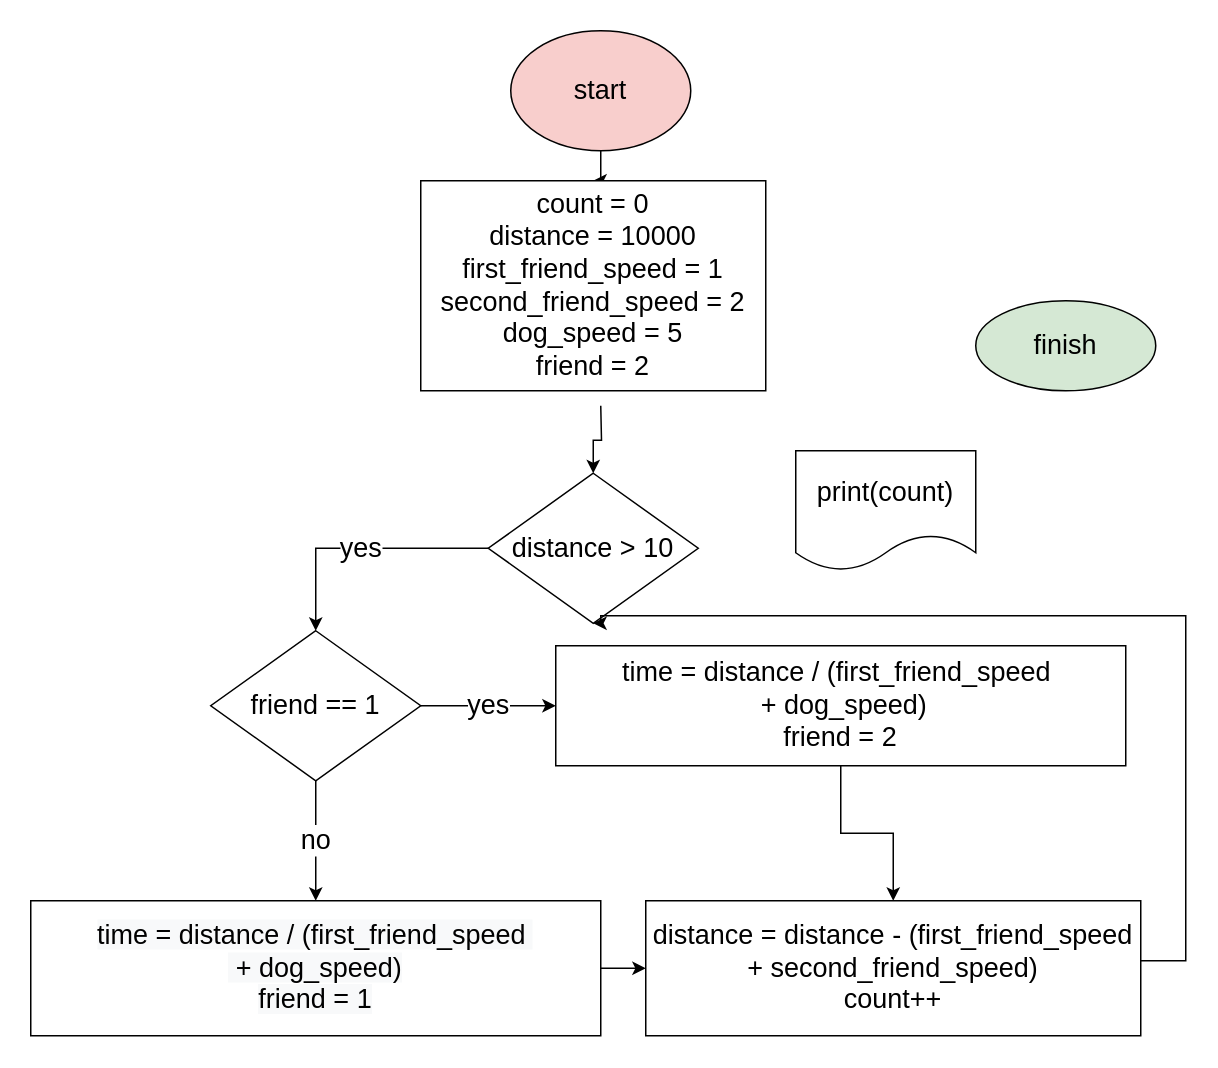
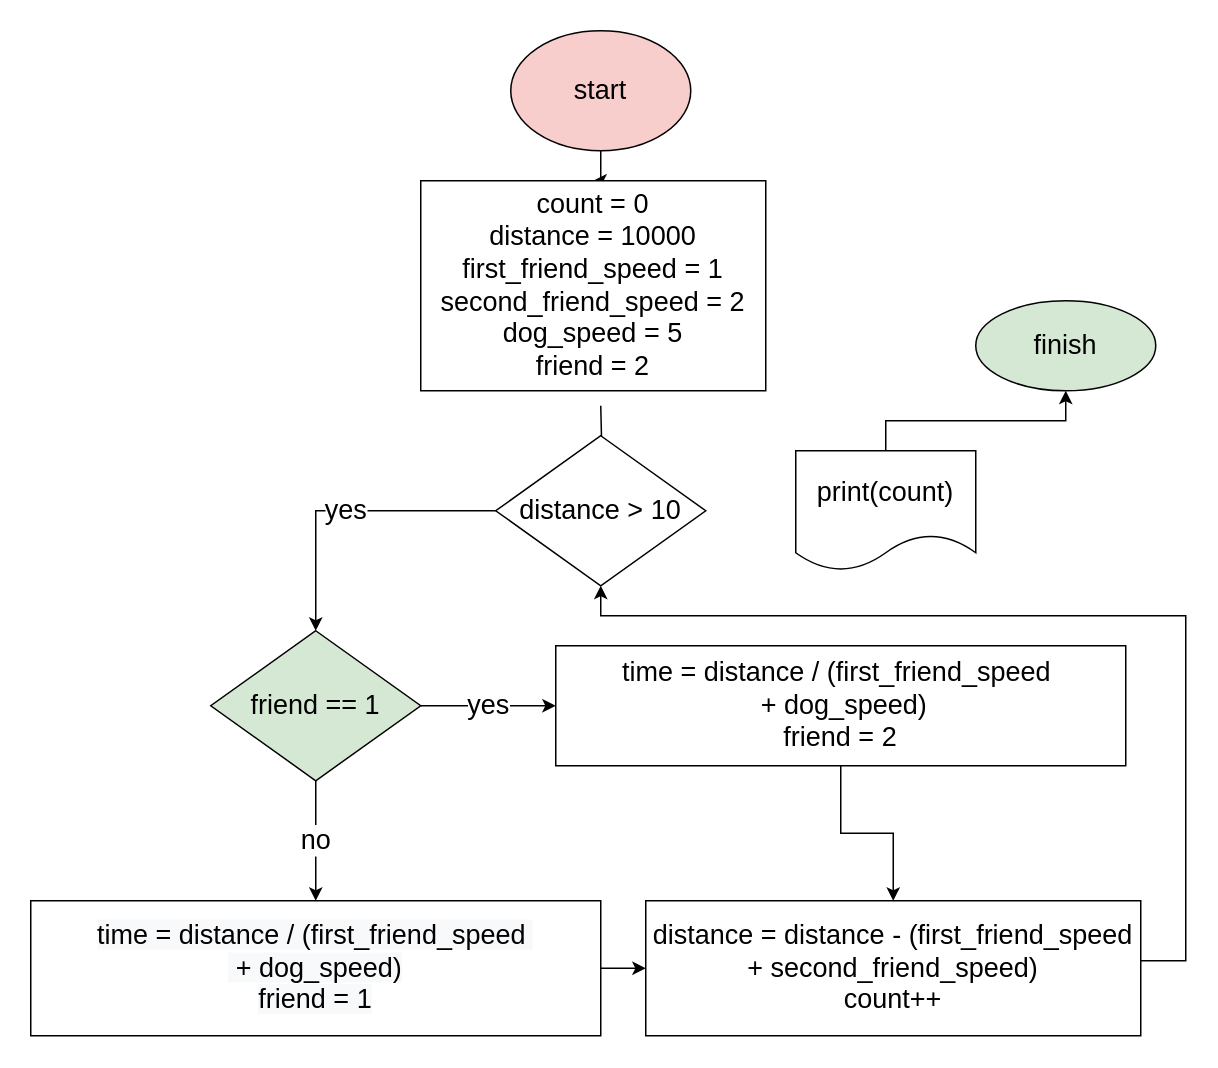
edge "print(count)" -> "finish": added
node "distance > 10": moved (593, 548) -> (601, 511)
node "friend == 1": fillcolor #ffffff -> #d5e8d4
